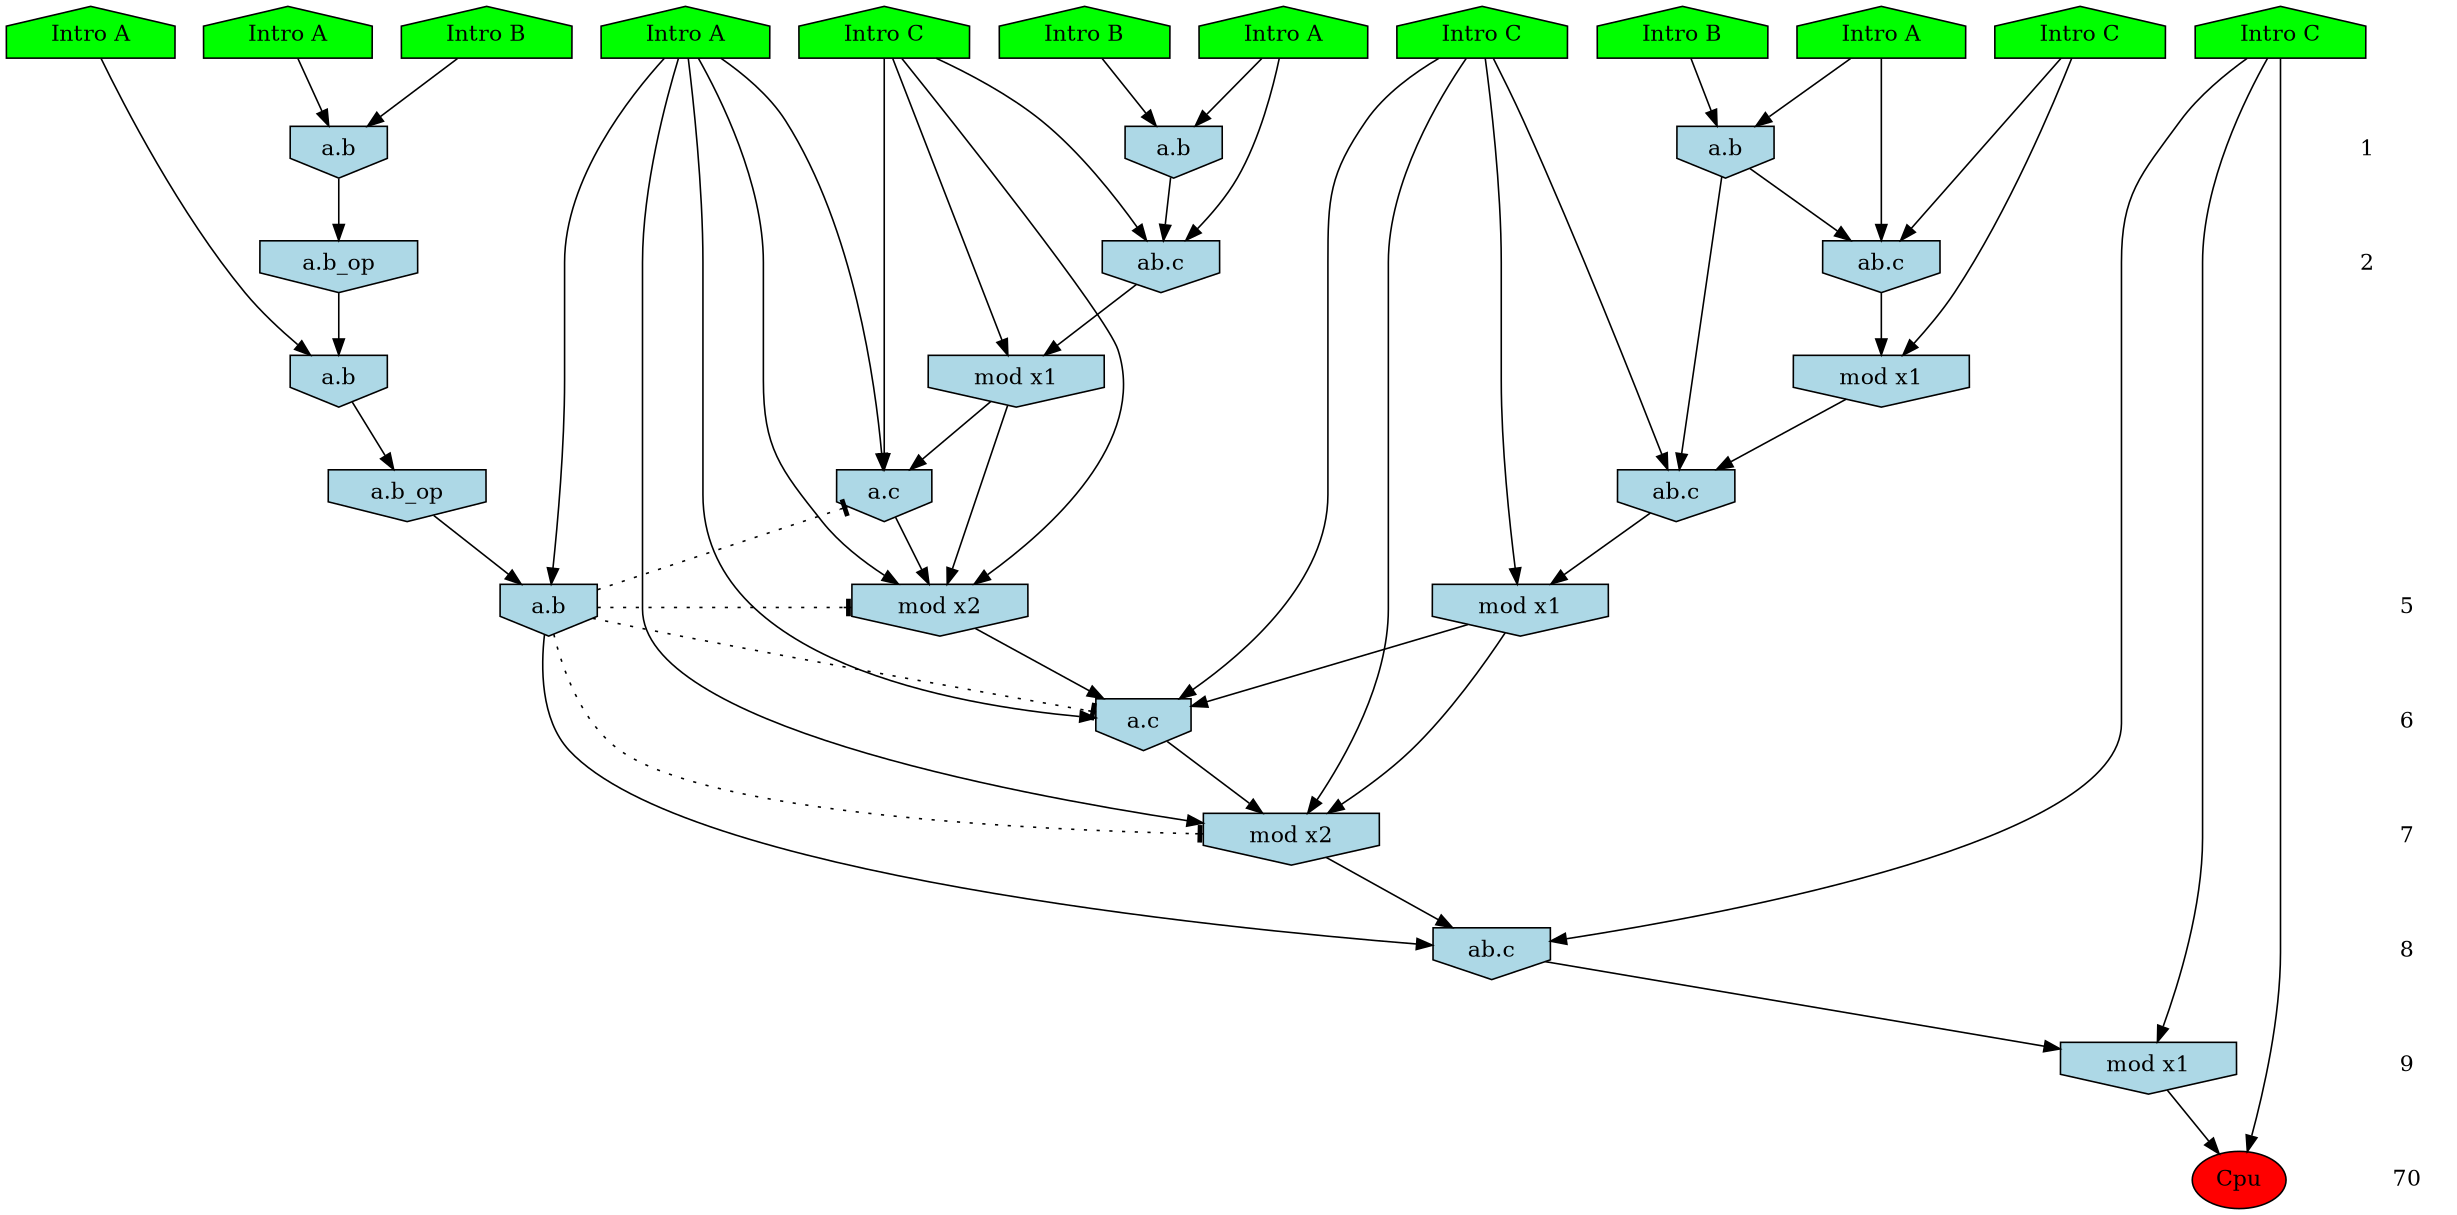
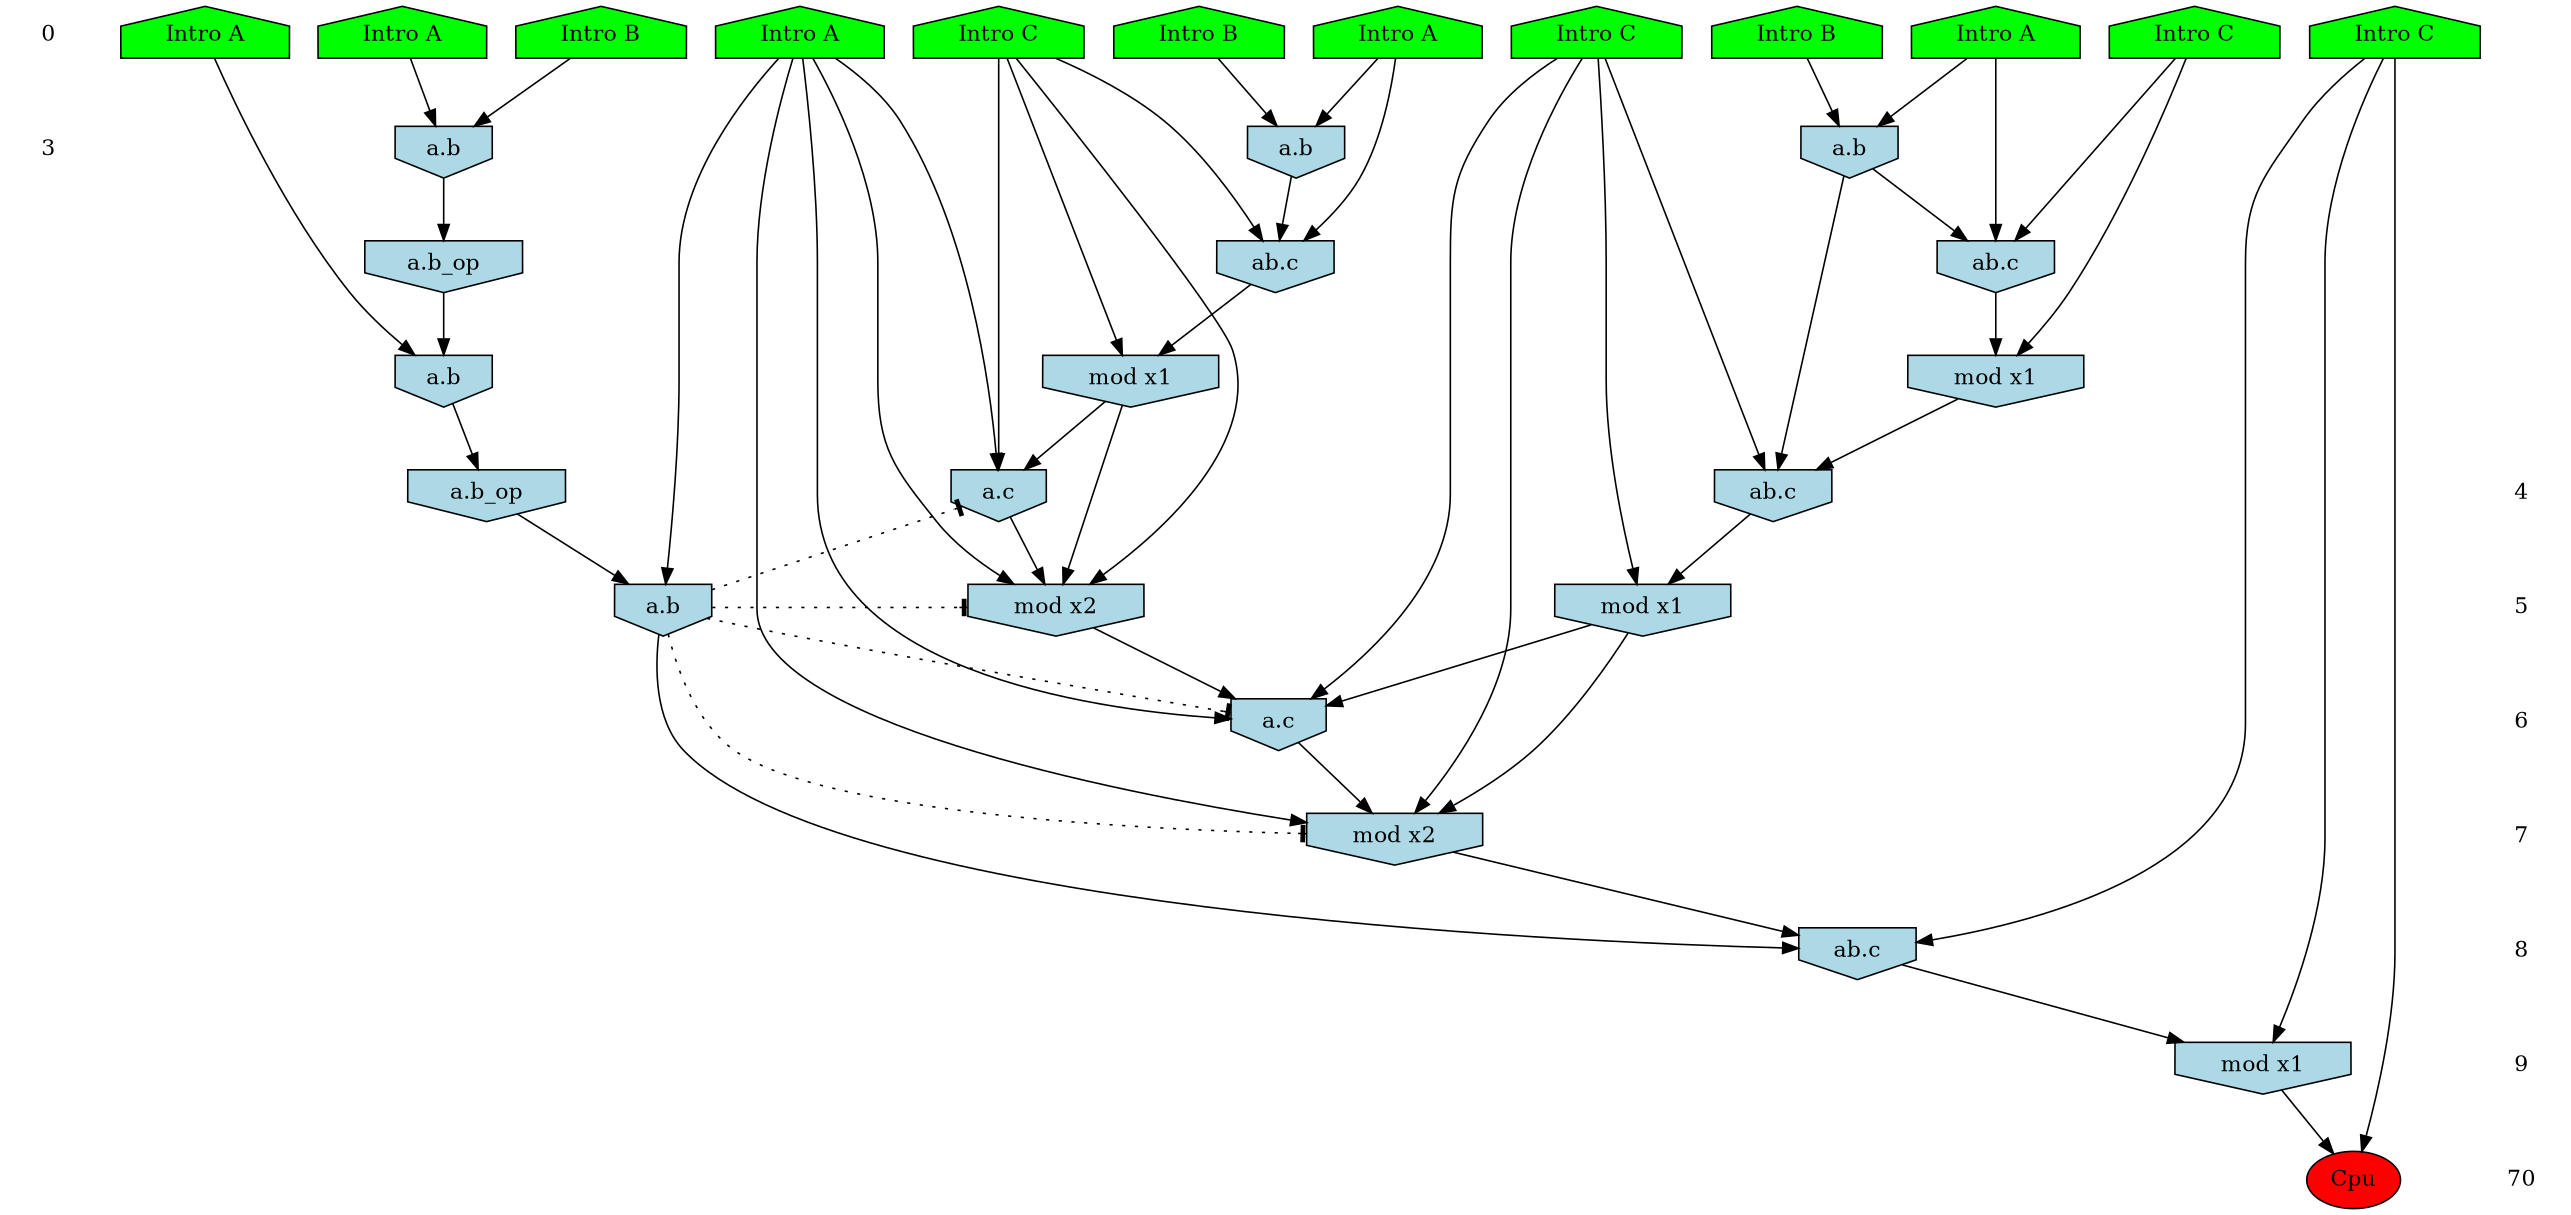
node "0": added
node "1": label "1" -> "3"
node "2": removed
node "4": added
